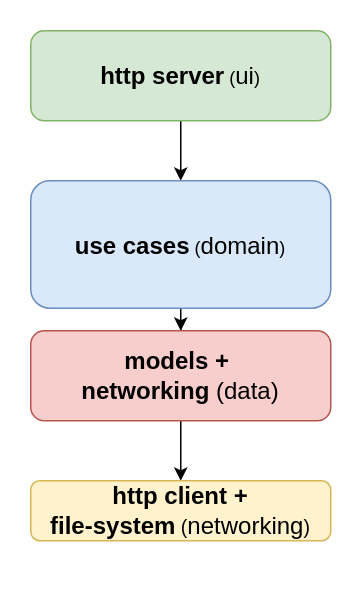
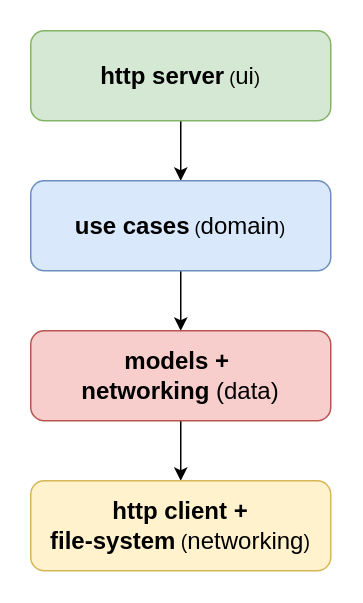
node "use cases (domain)": size 300x128 -> 300x90
node "http client + file-system (networking)": size 300x60 -> 300x90
